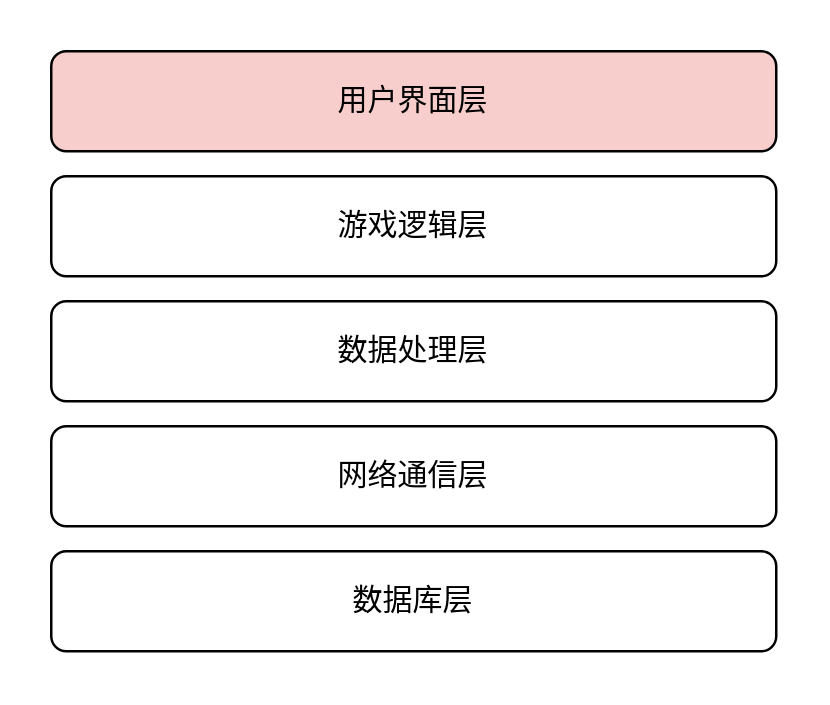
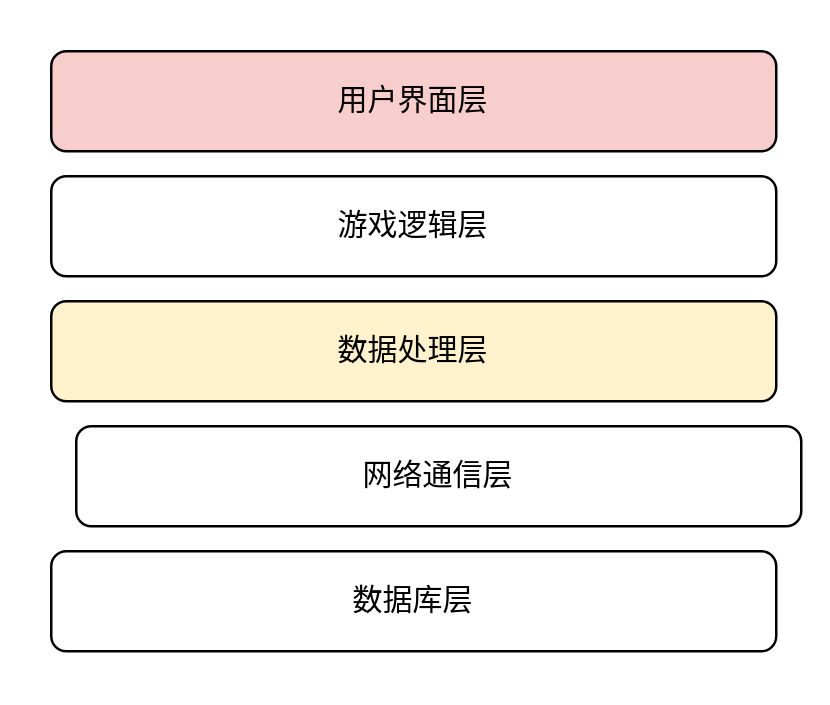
node "数据处理层": fillcolor #ffffff -> #fff2cc
node "网络通信层": moved (414, 476) -> (439, 476)
